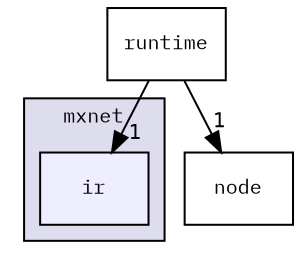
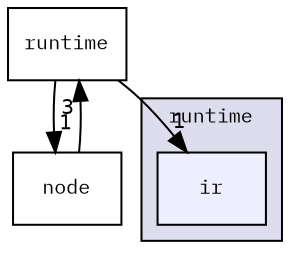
cluster "mxnet": label "mxnet" -> "runtime"
edge "node" -> "runtime": added
